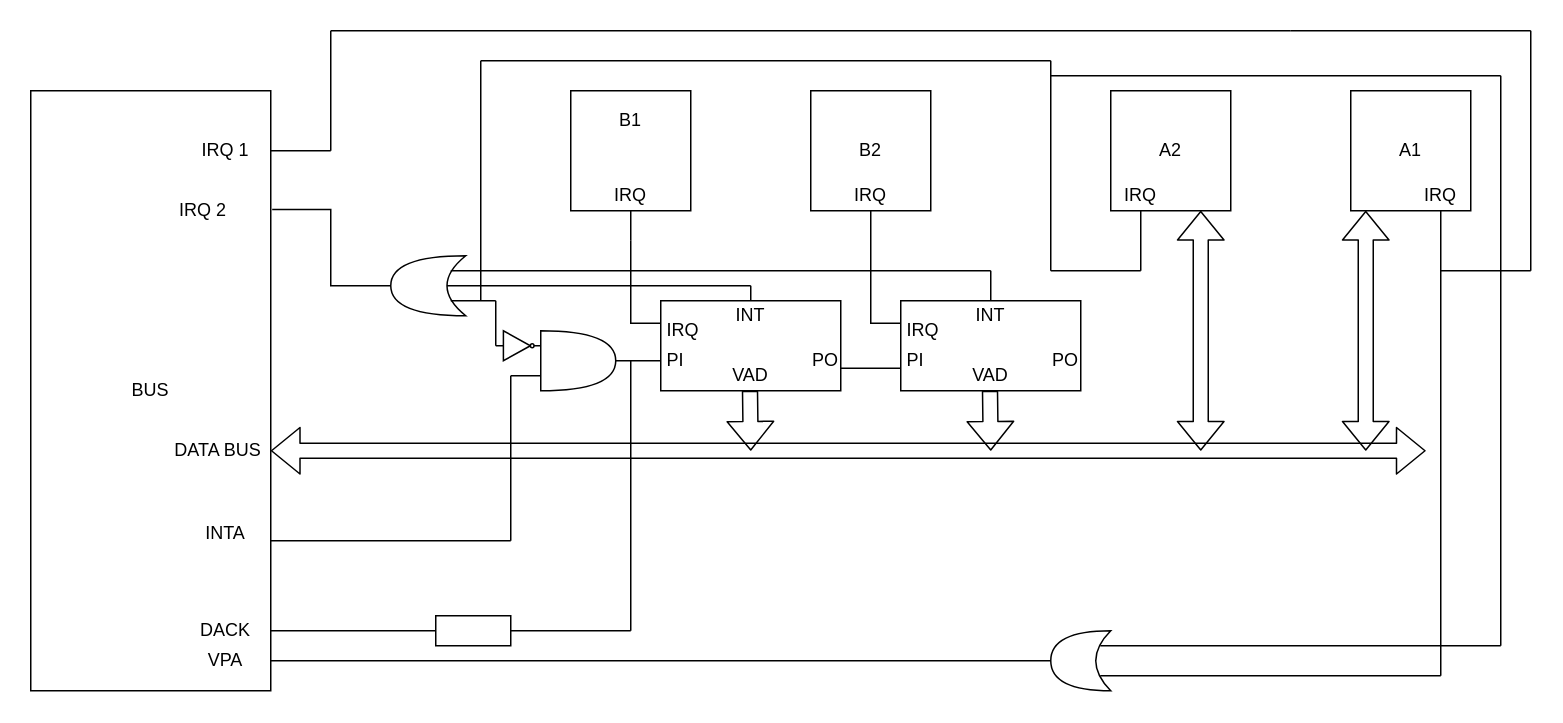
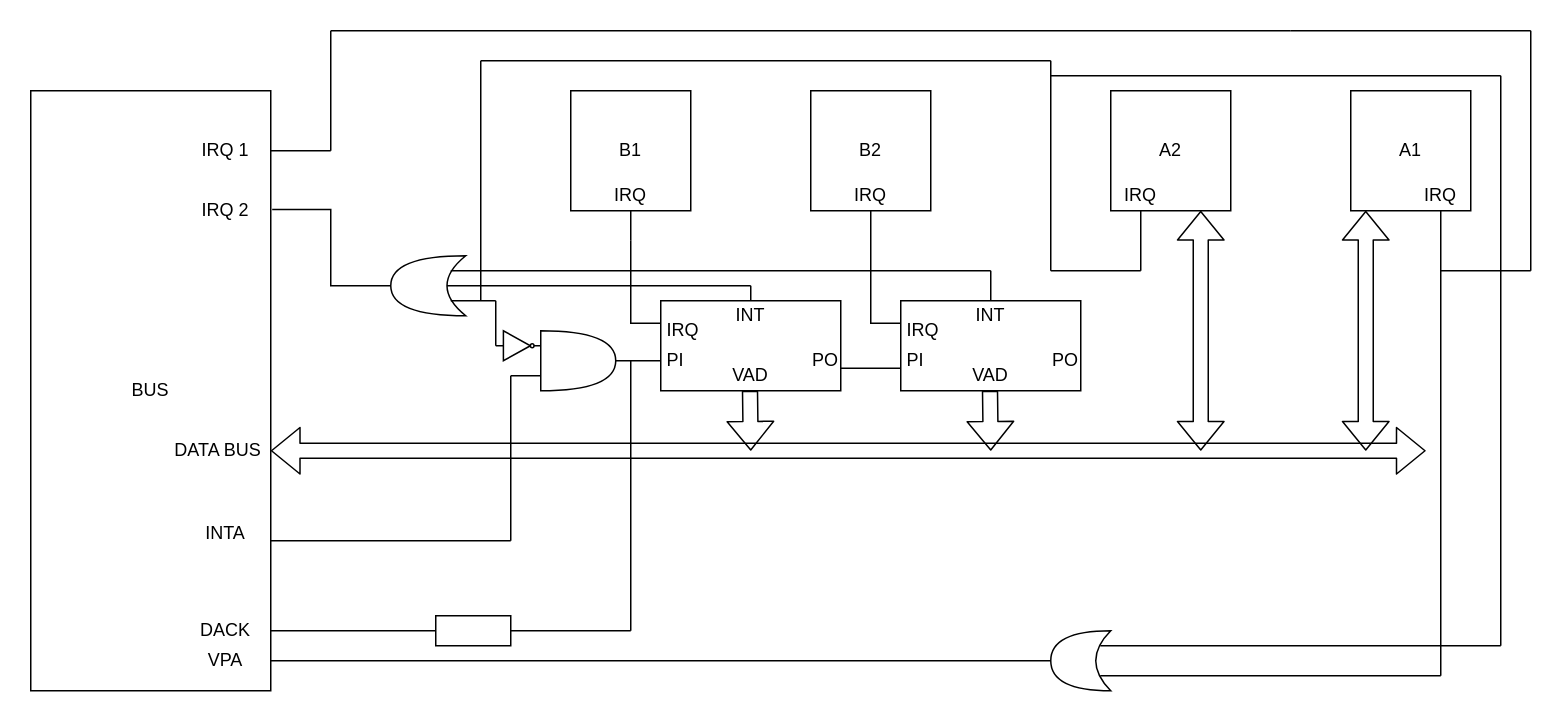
node "B1": moved (631, 121) -> (631, 151)
node "IRQ 2": moved (203, 211) -> (226, 211)
